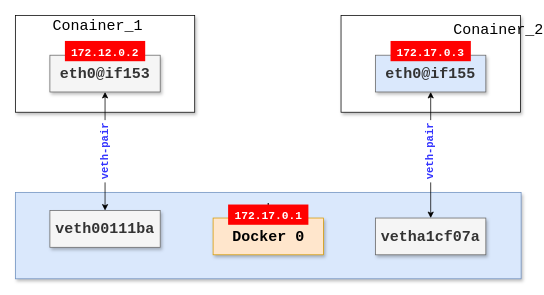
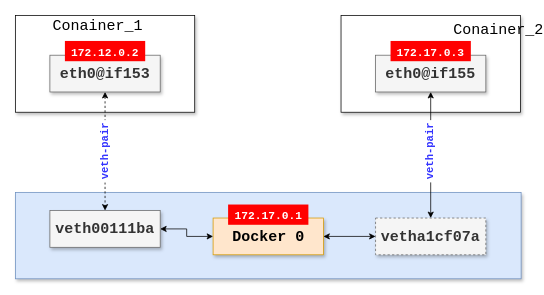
node "eth0@if155": fillcolor #dae8fc -> #f5f5f5
edge "eth0@if153" -- "veth00111ba": style solid -> dashed
edge "172.17.0.1" -- "Docker 0": now "vetha1cf07a" -- "Docker 0"
edge "veth00111ba" -- "Docker 0": added
node "vetha1cf07a": style solid -> dashed
